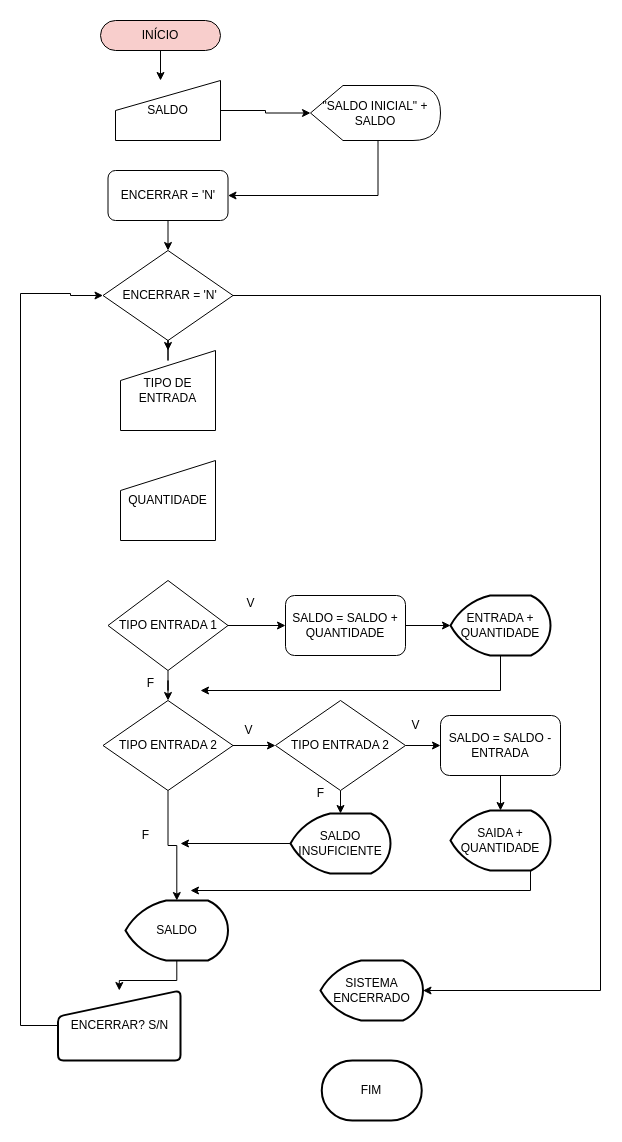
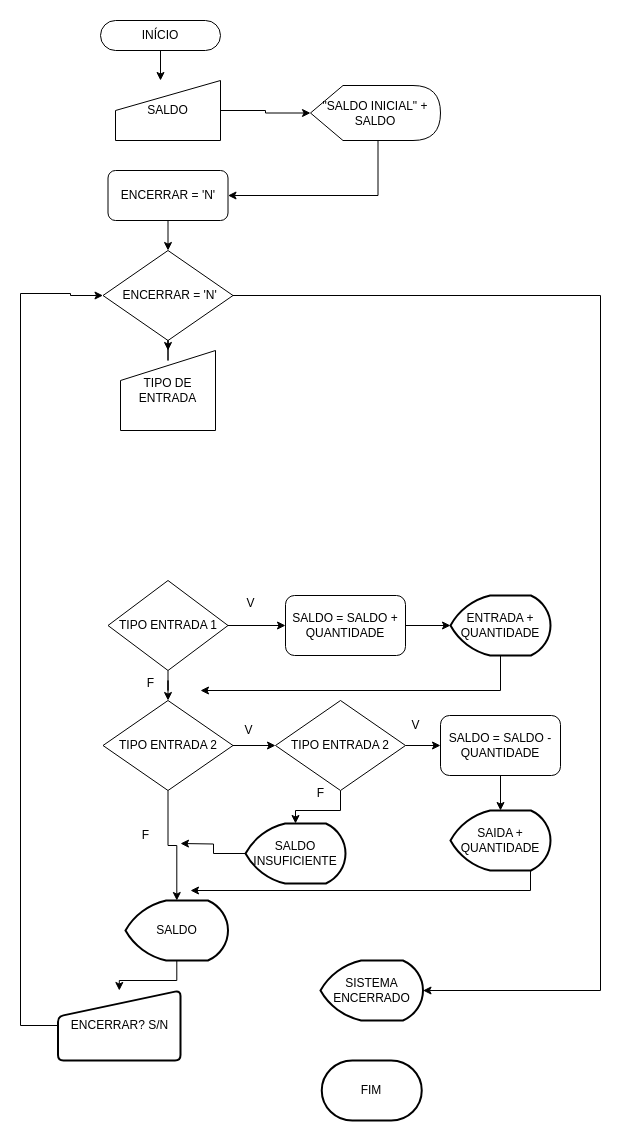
node "INÍCIO": fillcolor #f8cecc -> #ffffff
node "QUANTIDADE": removed
node "SALDO = SALDO - ENTRADA": label "SALDO = SALDO - ENTRADA" -> "SALDO = SALDO - QUANTIDADE"
node "SALDO INSUFICIENTE": moved (341, 844) -> (296, 854)
